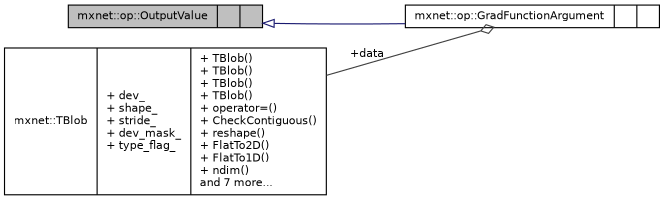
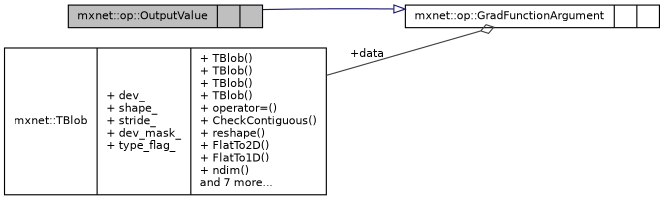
edge "mxnet::op::GradFunctionArgument" -> "mxnet::op::OutputValue": reversed
